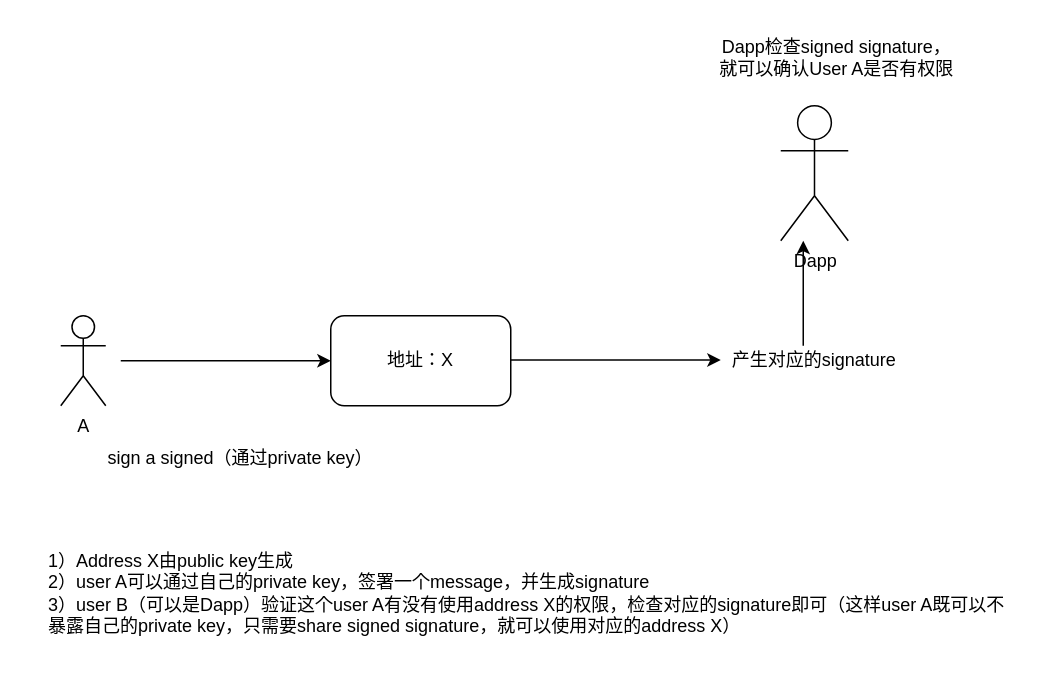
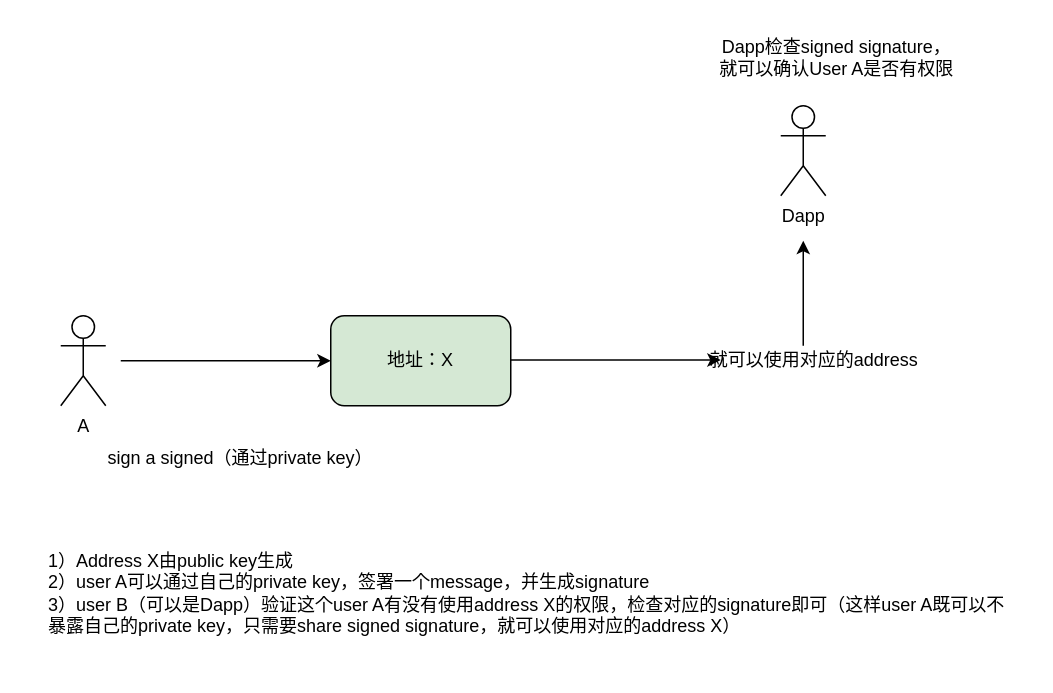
node "Dapp": size 68x135 -> 45x90
node "地址：X": fillcolor #ffffff -> #d5e8d4
node "产生对应的signature": label "产生对应的signature" -> "就可以使用对应的address"
